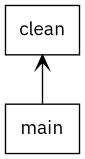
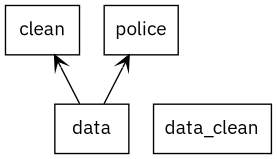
node "police": added
node "main": label "main" -> "data"
node "data_clean": added
